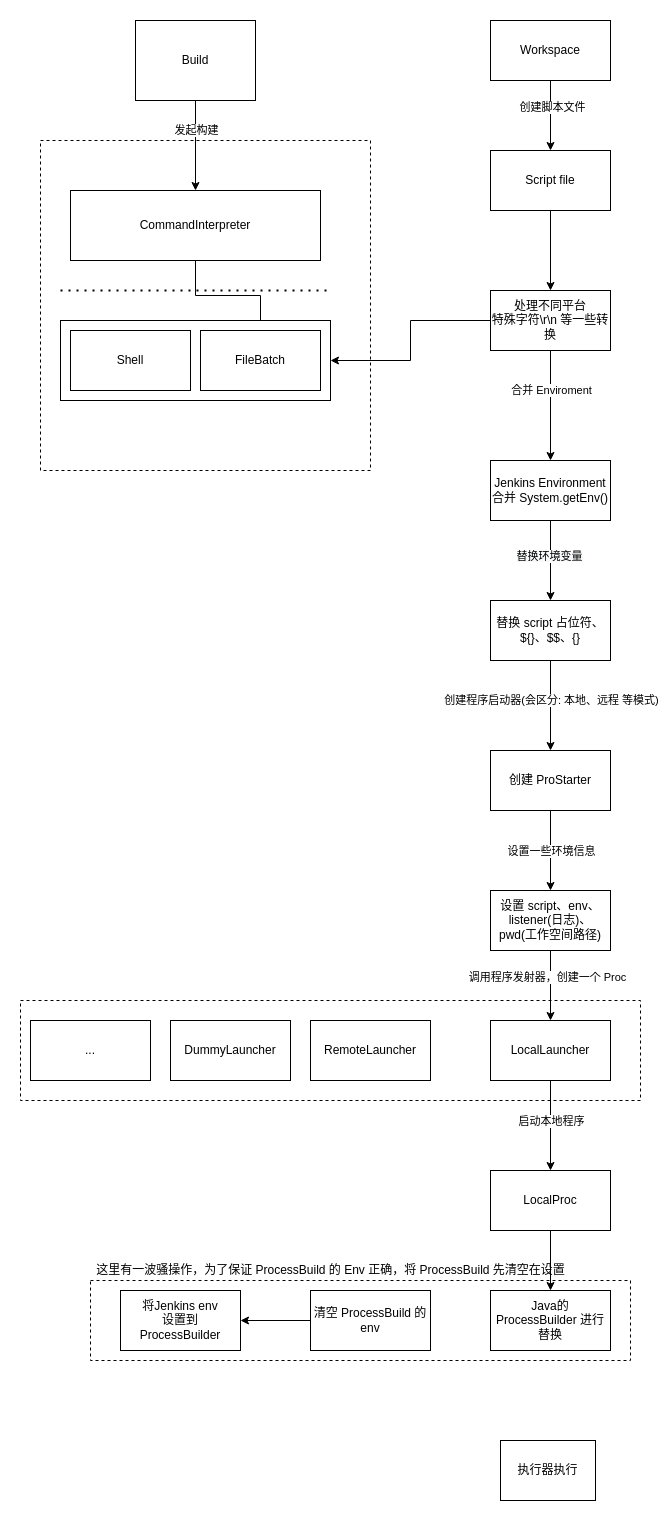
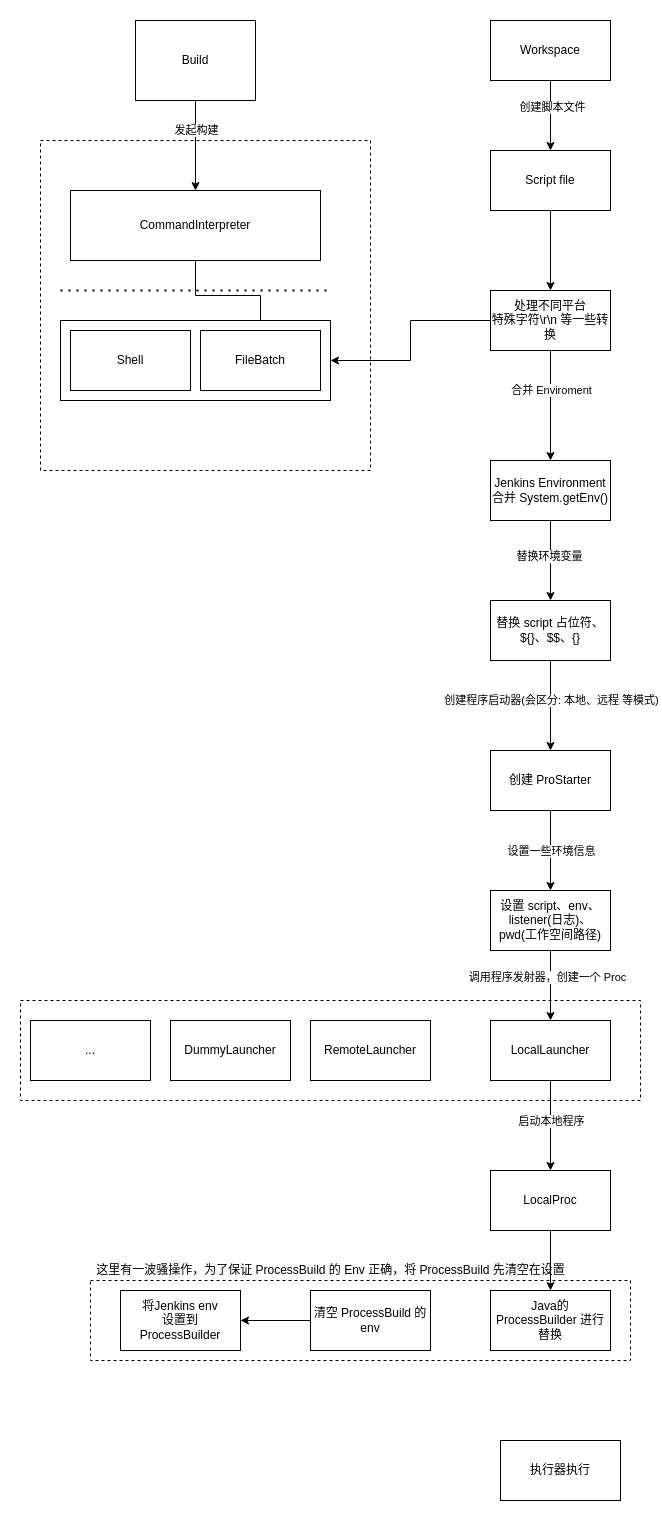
node "执行器执行": size 95x60 -> 120x60
